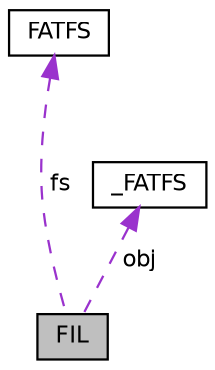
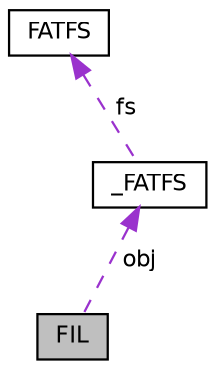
edge "FIL" -> "FATFS": now "_FATFS" -> "FATFS"
